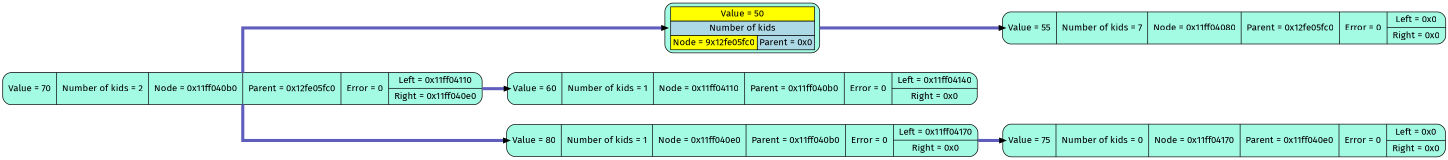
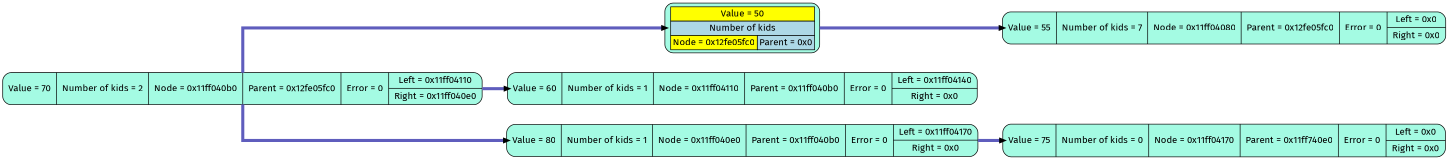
node "Value = 50": text "Node = 9x12fe05fc0" -> "Node = 0x12fe05fc0"
node "Value = 75": text "Parent = 0x11ff040e0" -> "Parent = 0x11ff740e0"
